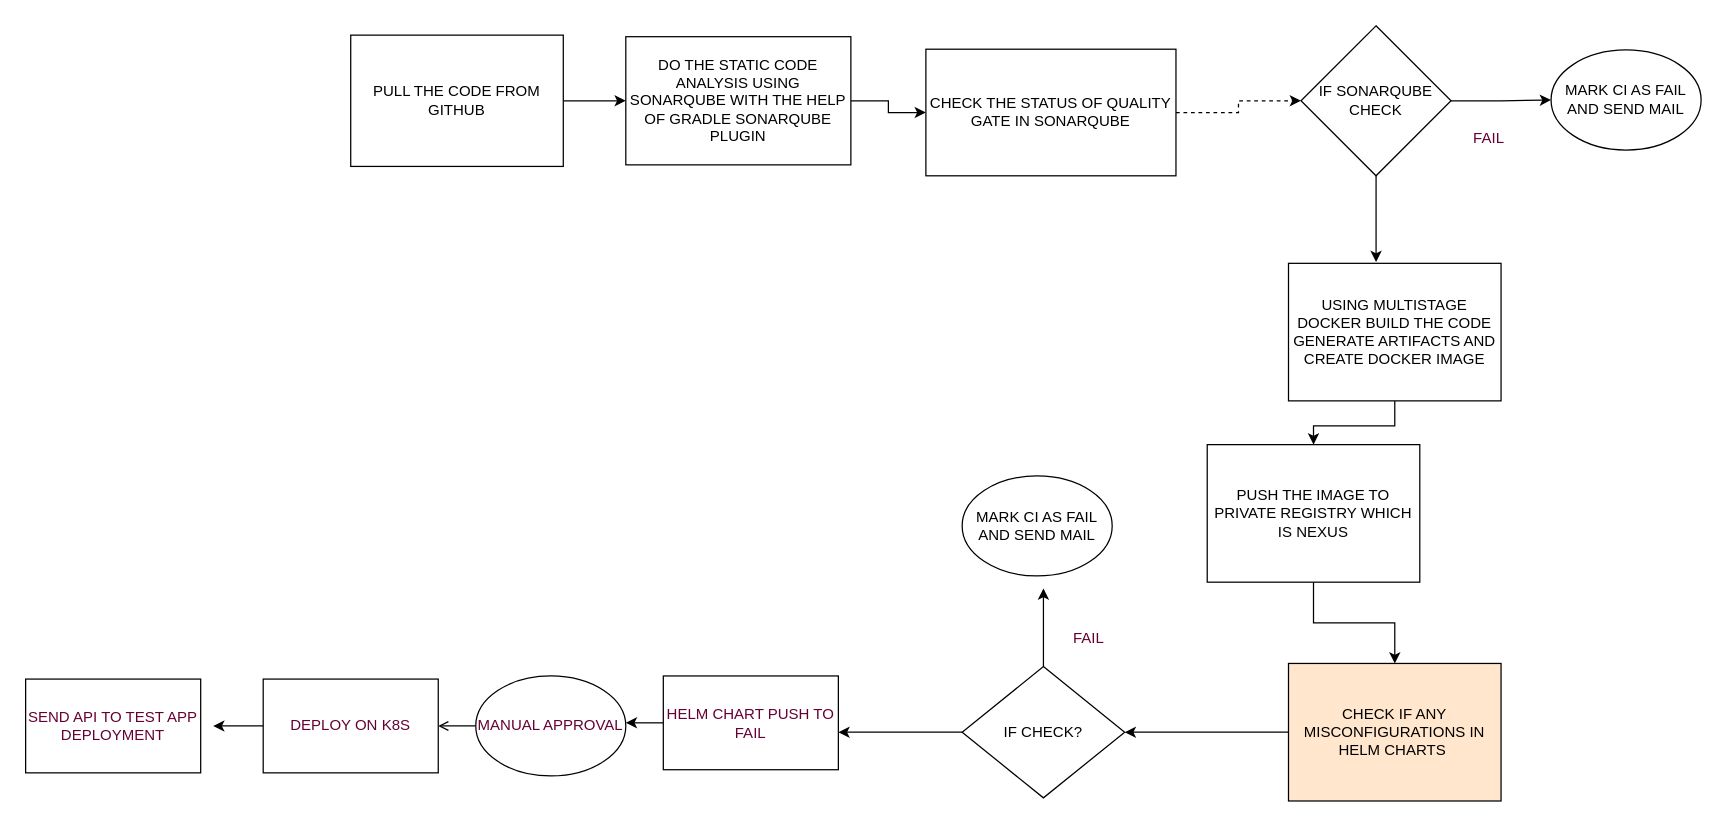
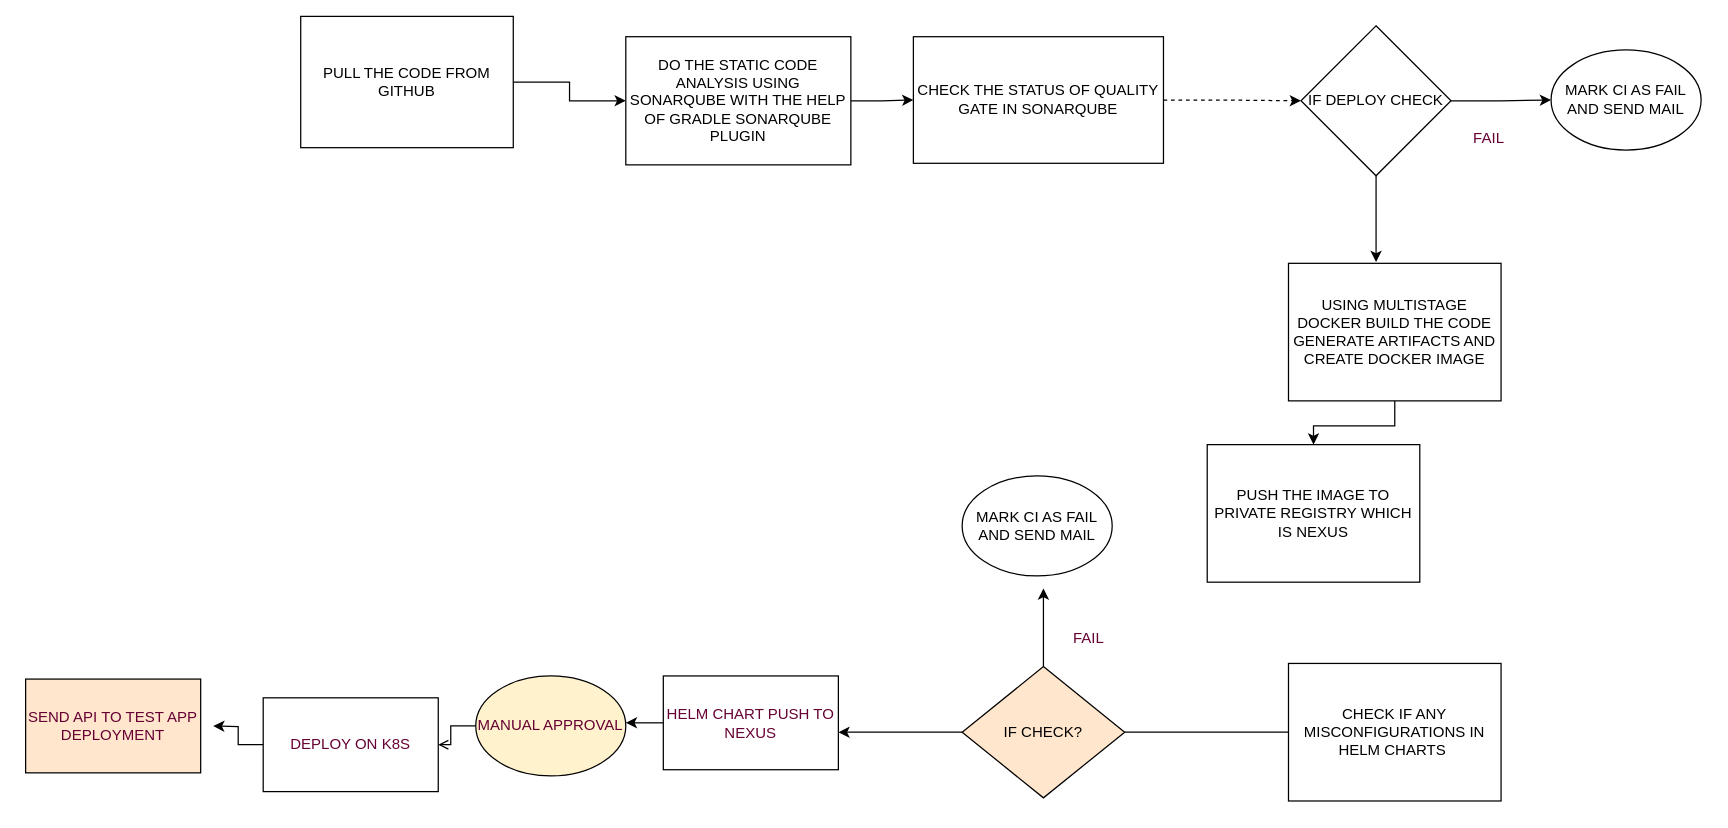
node "PULL THE CODE FROM GITHUB": moved (457, 101) -> (407, 82)
node "IF SONARQUBE CHECK": label "IF SONARQUBE CHECK" -> "IF DEPLOY CHECK"
node "CHECK THE STATUS OF QUALITY GATE IN SONARQUBE": moved (1051, 112) -> (1038, 100)
edge "PUSH THE IMAGE TO PRIVATE REGISTRY WHICH IS NEXUS" -> "CHECK IF ANY MISCONFIGURATIONS IN HELM CHARTS": removed
node "HELM CHART PUSH TO FAIL": label "HELM CHART PUSH TO FAIL" -> "HELM CHART PUSH TO NEXUS"
node "SEND API TO TEST APP DEPLOYMENT": fillcolor #ffffff -> #ffe6cc
node "DEPLOY ON K8S": moved (351, 726) -> (351, 744)
node "MANUAL APPROVAL": fillcolor #ffffff -> #fff2cc
node "IF CHECK?": fillcolor #ffffff -> #ffe6cc
edge "CHECK IF ANY MISCONFIGURATIONS IN HELM CHARTS" -> "IF CHECK?": arrowhead classic -> none
node "CHECK IF ANY MISCONFIGURATIONS IN HELM CHARTS": fillcolor #ffe6cc -> #ffffff
